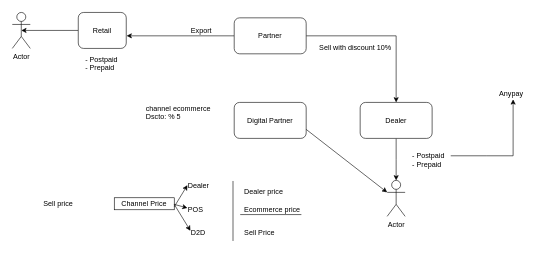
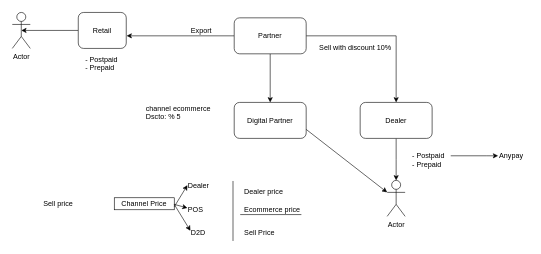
node "Anypay": moved (513, 93) -> (513, 156)
edge "Partner" -> "Digital Partner": added
